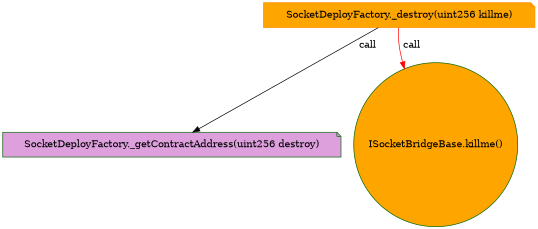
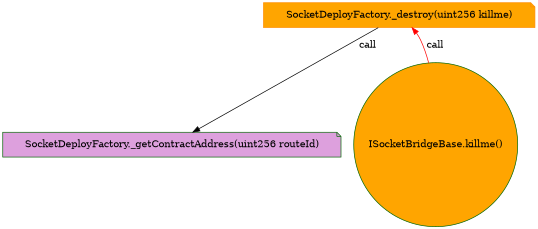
edge "SocketDeployFactory._destroy(uint256 killme)" -> "ISocketBridgeBase.killme()": reversed
node "SocketDeployFactory._getContractAddress(uint256 destroy)": label "SocketDeployFactory._getContractAddress(uint256 destroy)" -> "SocketDeployFactory._getContractAddress(uint256 routeId)"
